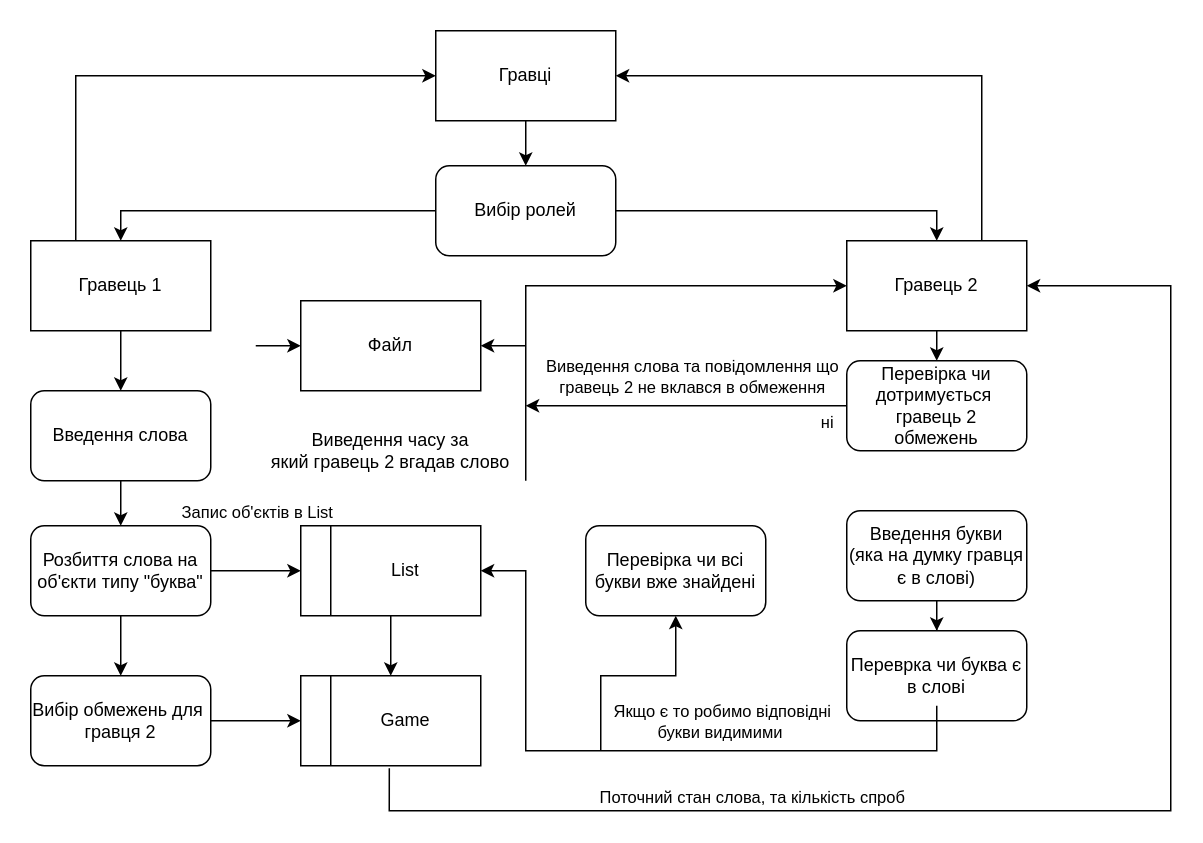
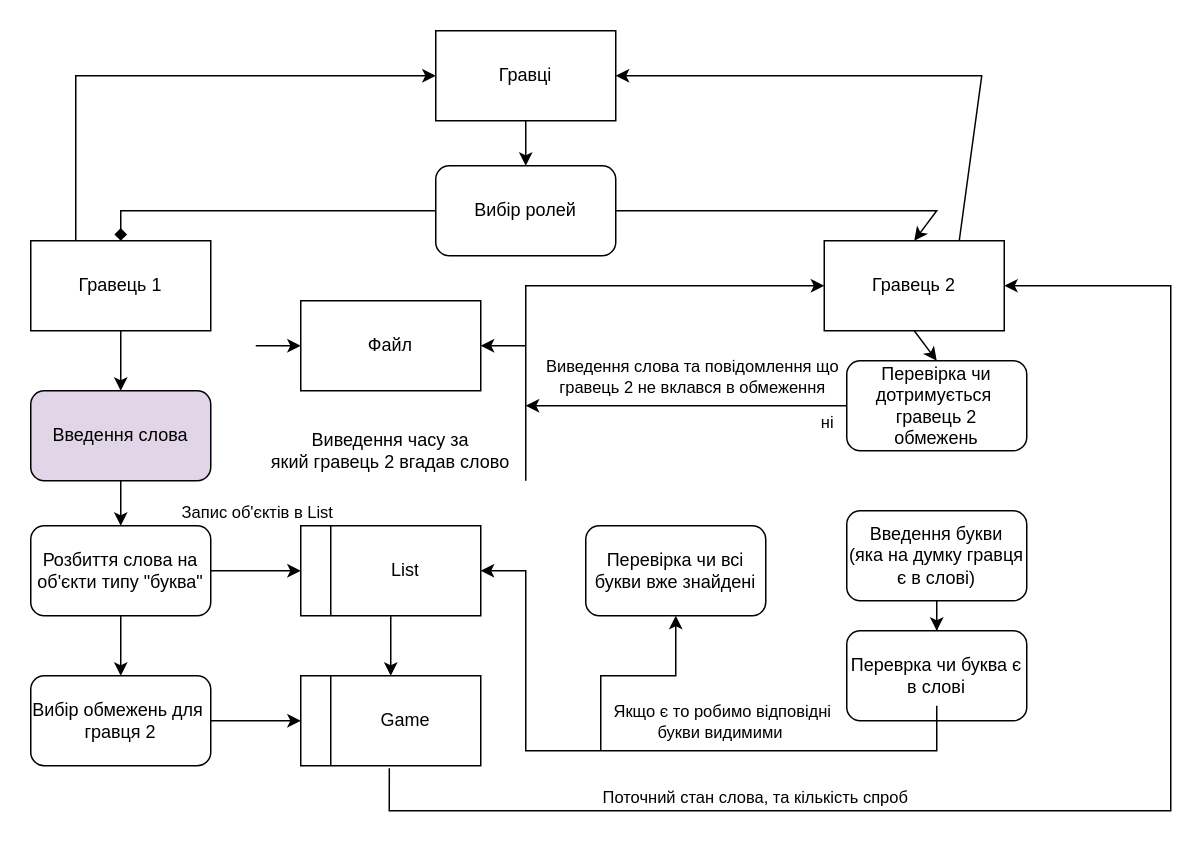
edge "Вибір ролей" -> "Гравець 1": arrowhead classic -> diamond
node "Гравець 2": moved (937, 286) -> (914, 286)
node "Введення слова": fillcolor #ffffff -> #e1d5e7
